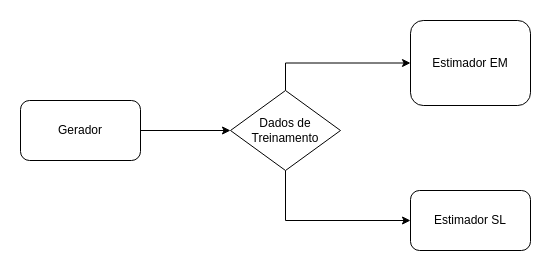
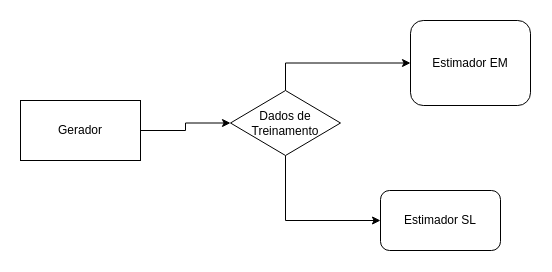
node "Gerador": shape rounded rectangle -> rectangle
node "Dados de Treinamento": size 110x80 -> 110x65
node "Estimador SL": moved (471, 221) -> (441, 221)
